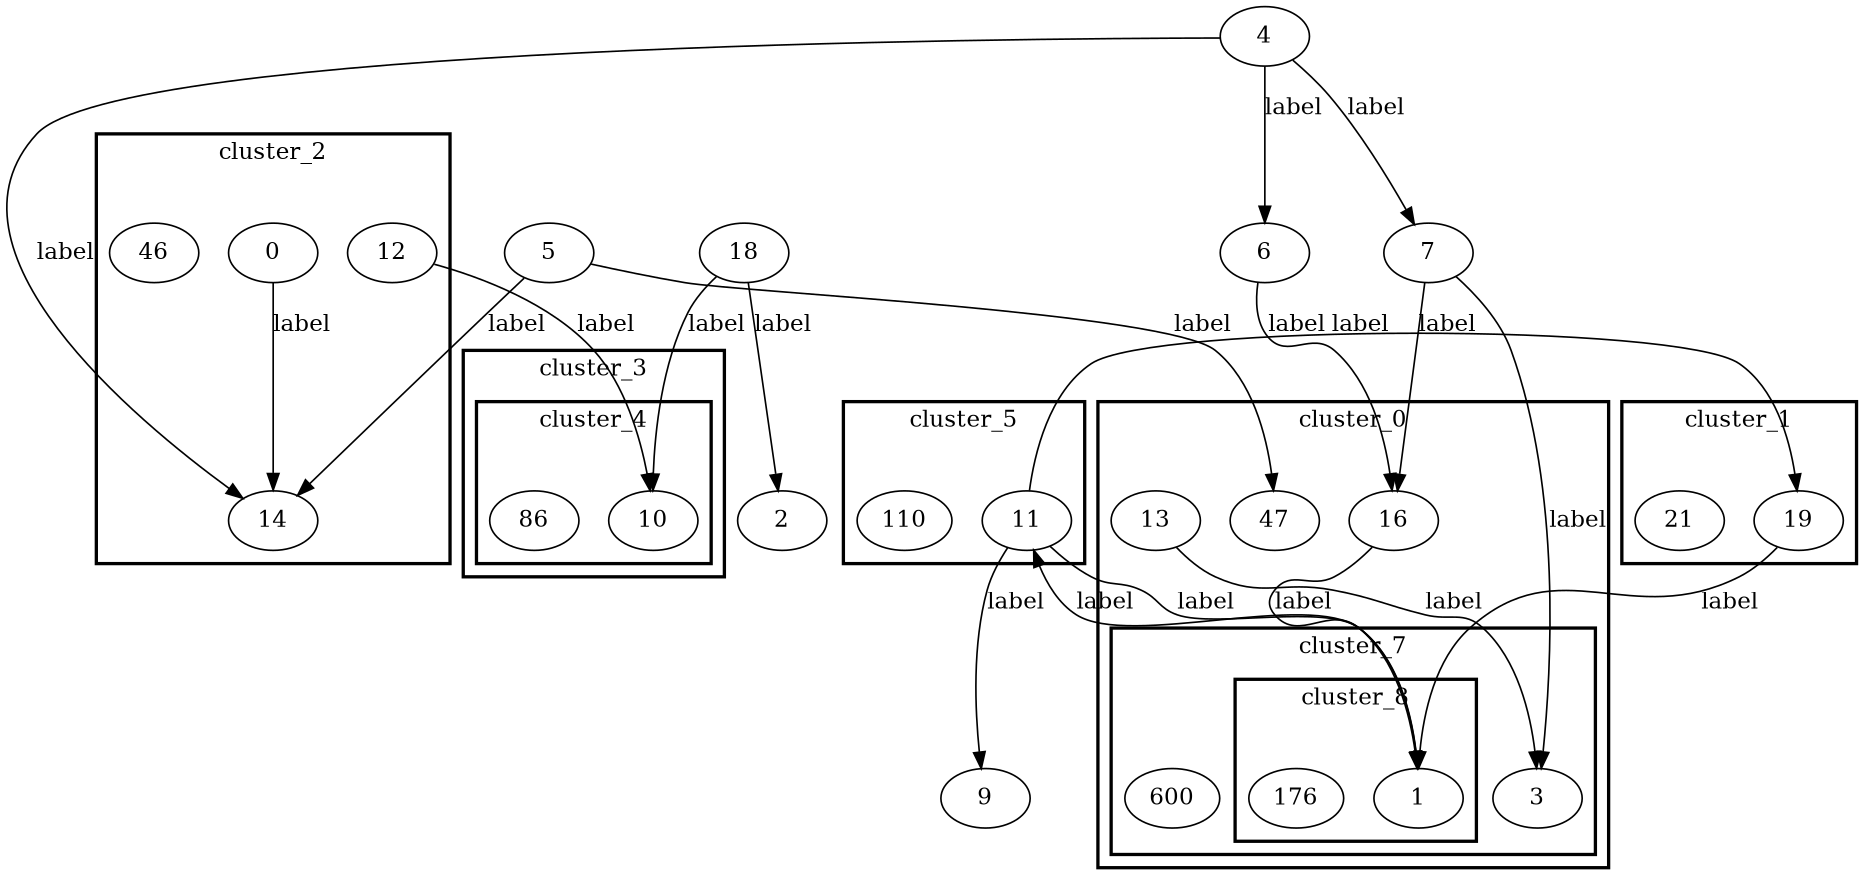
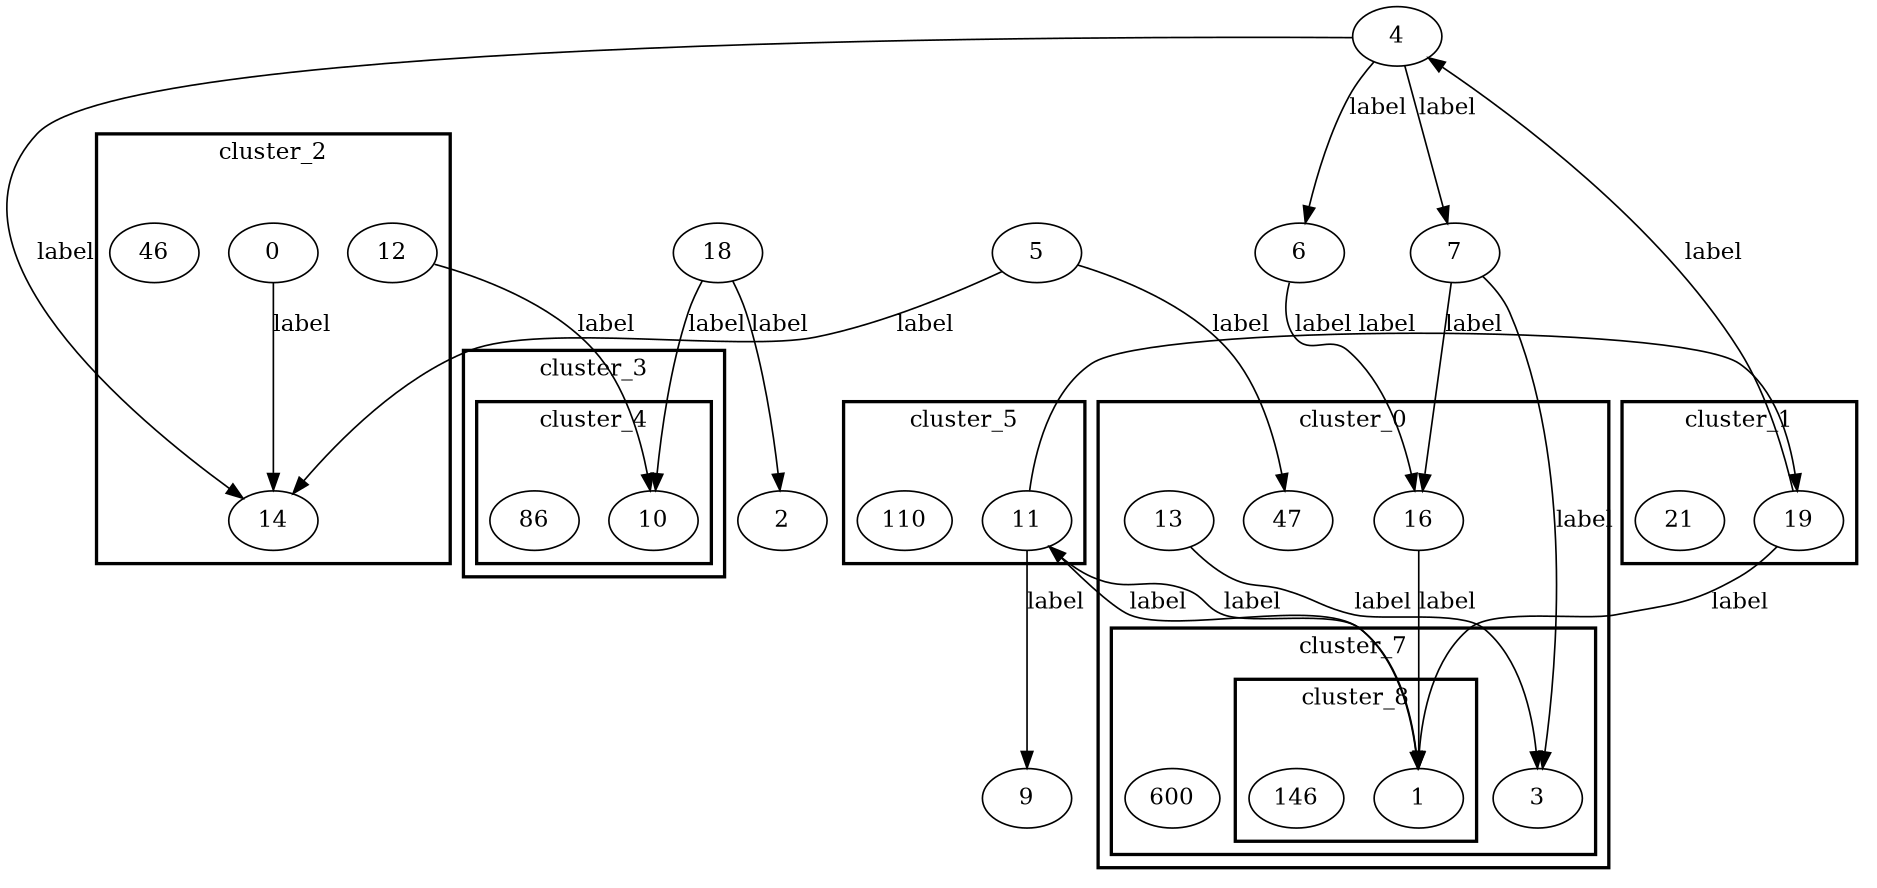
edge "19" -> "4": added, label "label"
node "176": label "176" -> "146"
